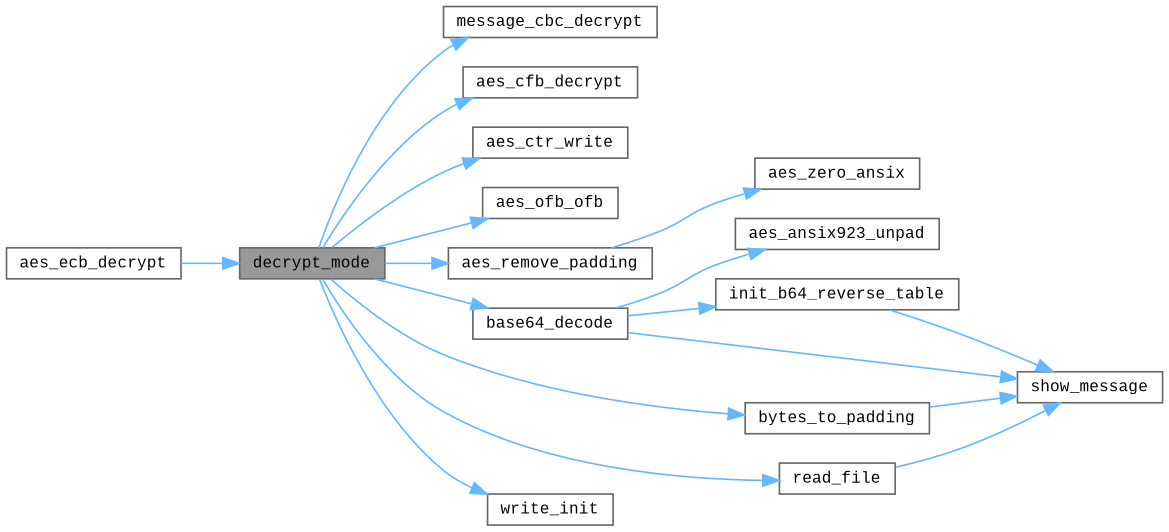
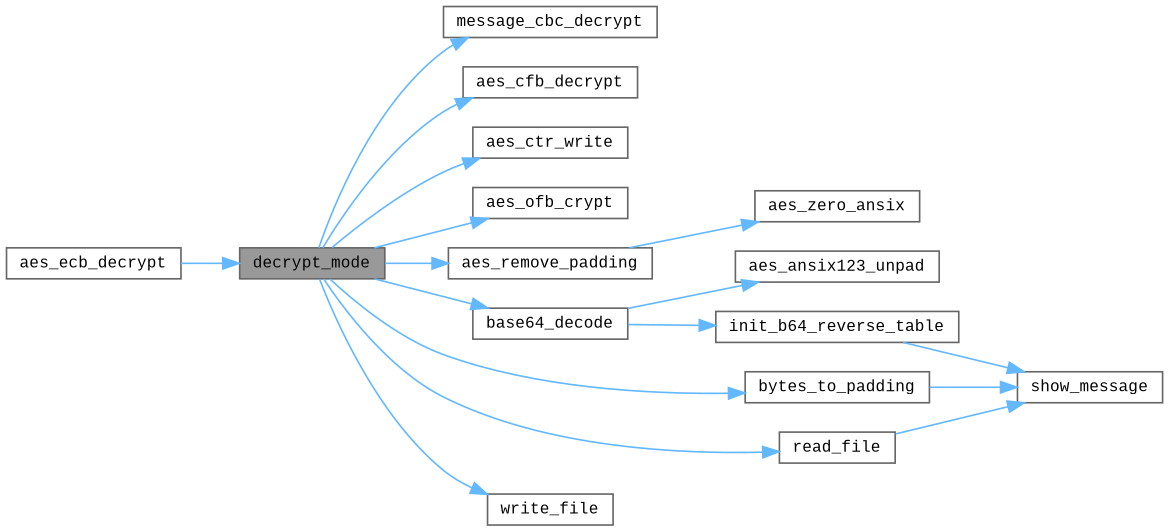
node "aes_ofb_ofb": label "aes_ofb_ofb" -> "aes_ofb_crypt"
node "aes_ansix923_unpad": label "aes_ansix923_unpad" -> "aes_ansix123_unpad"
edge "base64_decode" -> "show_message": removed
node "write_init": label "write_init" -> "write_file"
